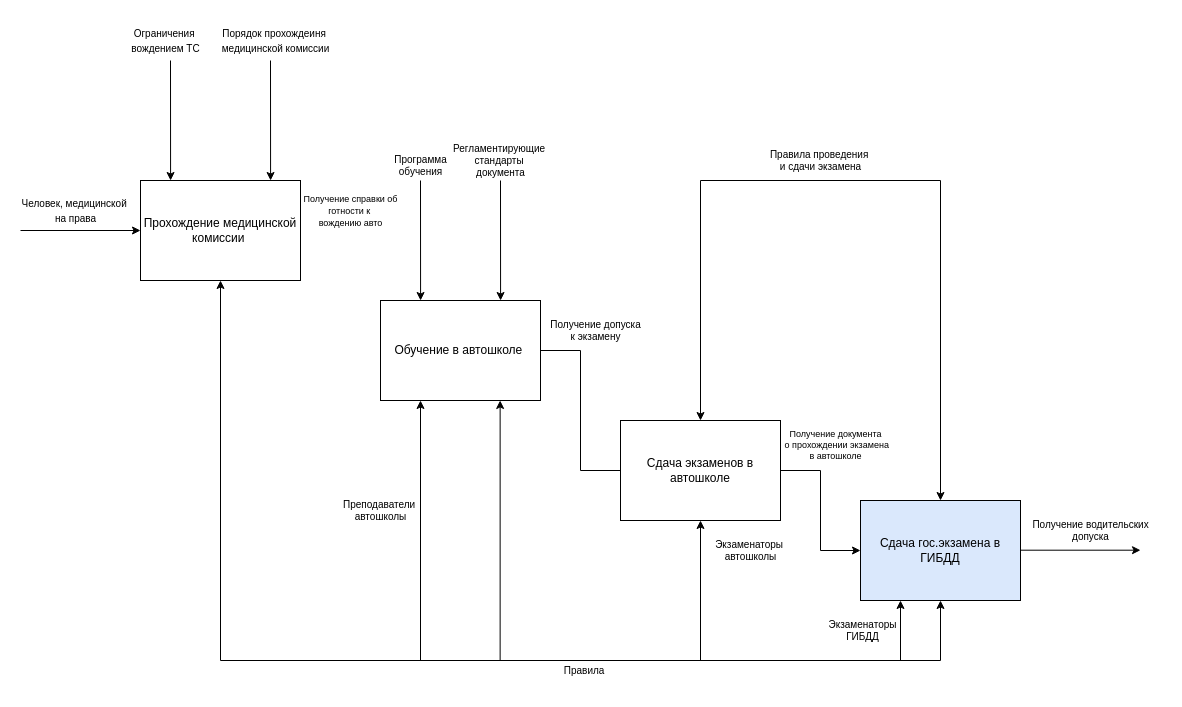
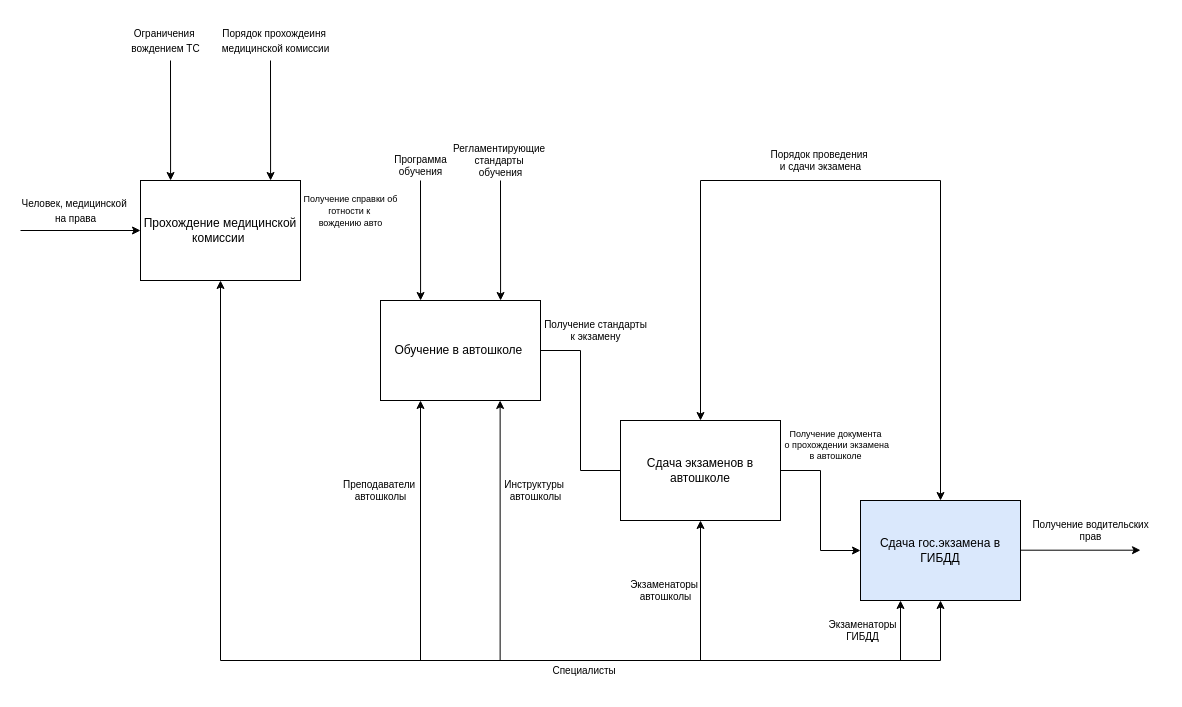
node "Регламентирующие стандарты документа": label "Регламентирующие стандарты документа" -> "Регламентирующие стандарты обучения"
node "Правила проведения и сдачи экзамена": label "Правила проведения и сдачи экзамена" -> "Порядок проведения и сдачи экзамена"
node "Получение допуска к экзамену": label "Получение допуска к экзамену" -> "Получение стандарты к экзамену"
node "Инструктуры автошколы": added
node "Преподаватели автошколы": moved (381, 511) -> (381, 491)
node "Получение водительских допуска": label "Получение водительских допуска" -> "Получение водительских прав"
node "Экзаменаторы автошколы": moved (751, 551) -> (666, 591)
node "Правила": label "Правила" -> "Специалисты"
